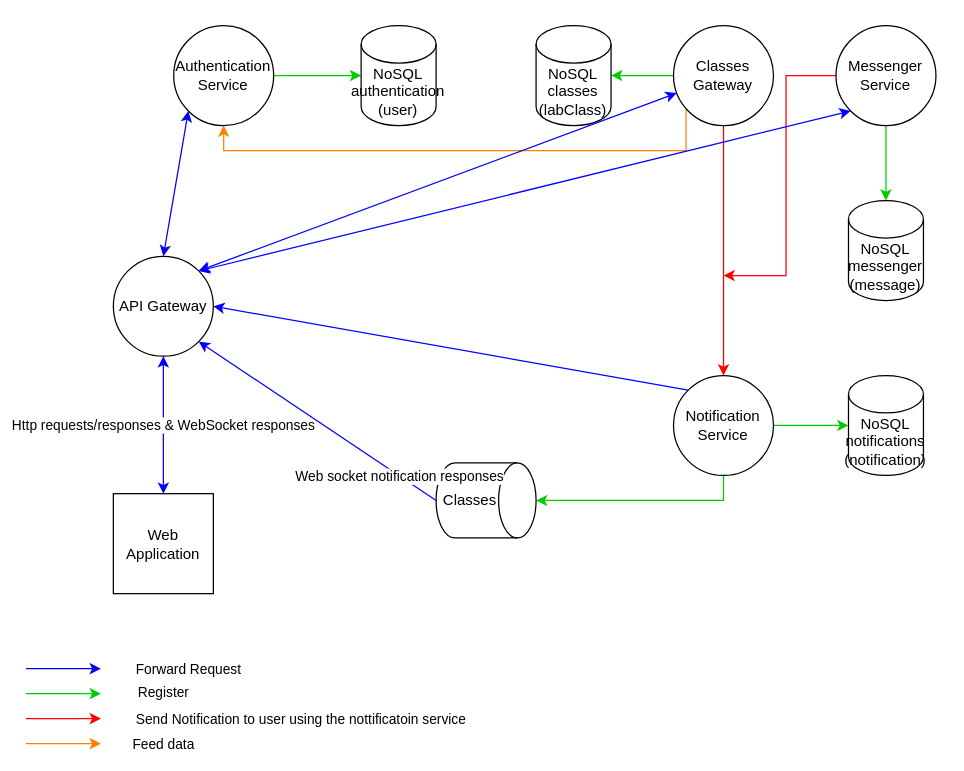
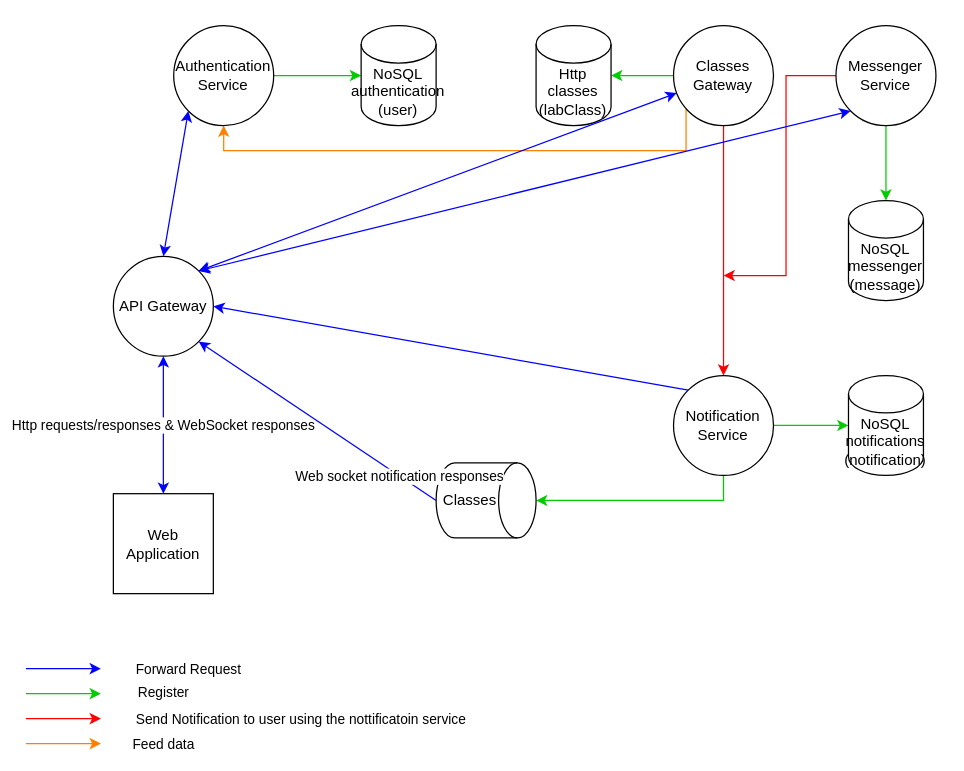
node "NoSQL classes (labClass)": label "NoSQL classes (labClass)" -> "Http classes (labClass)"
